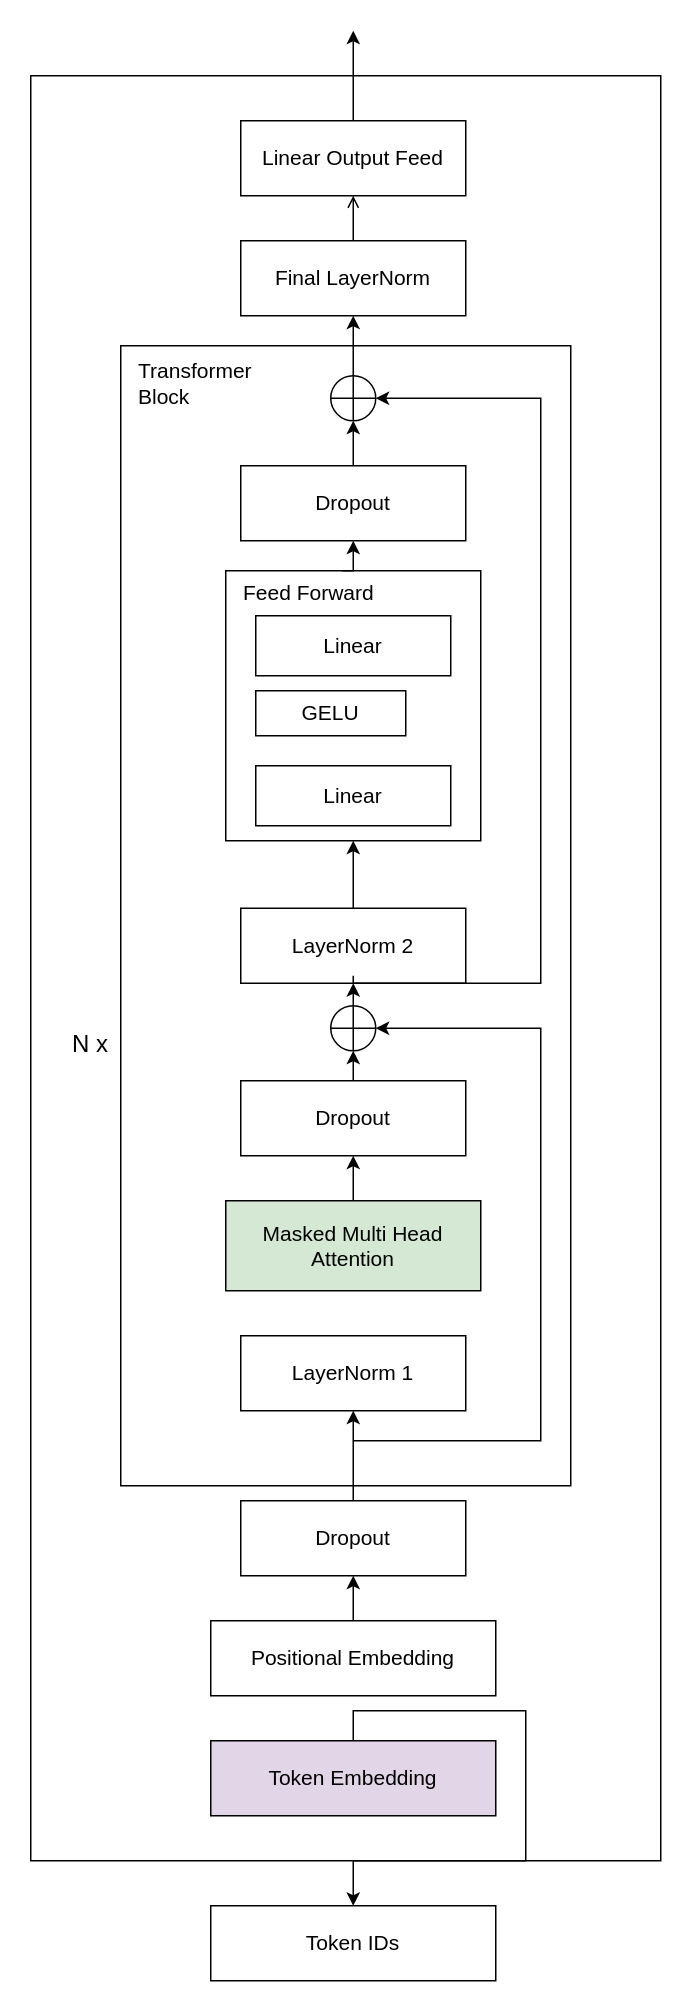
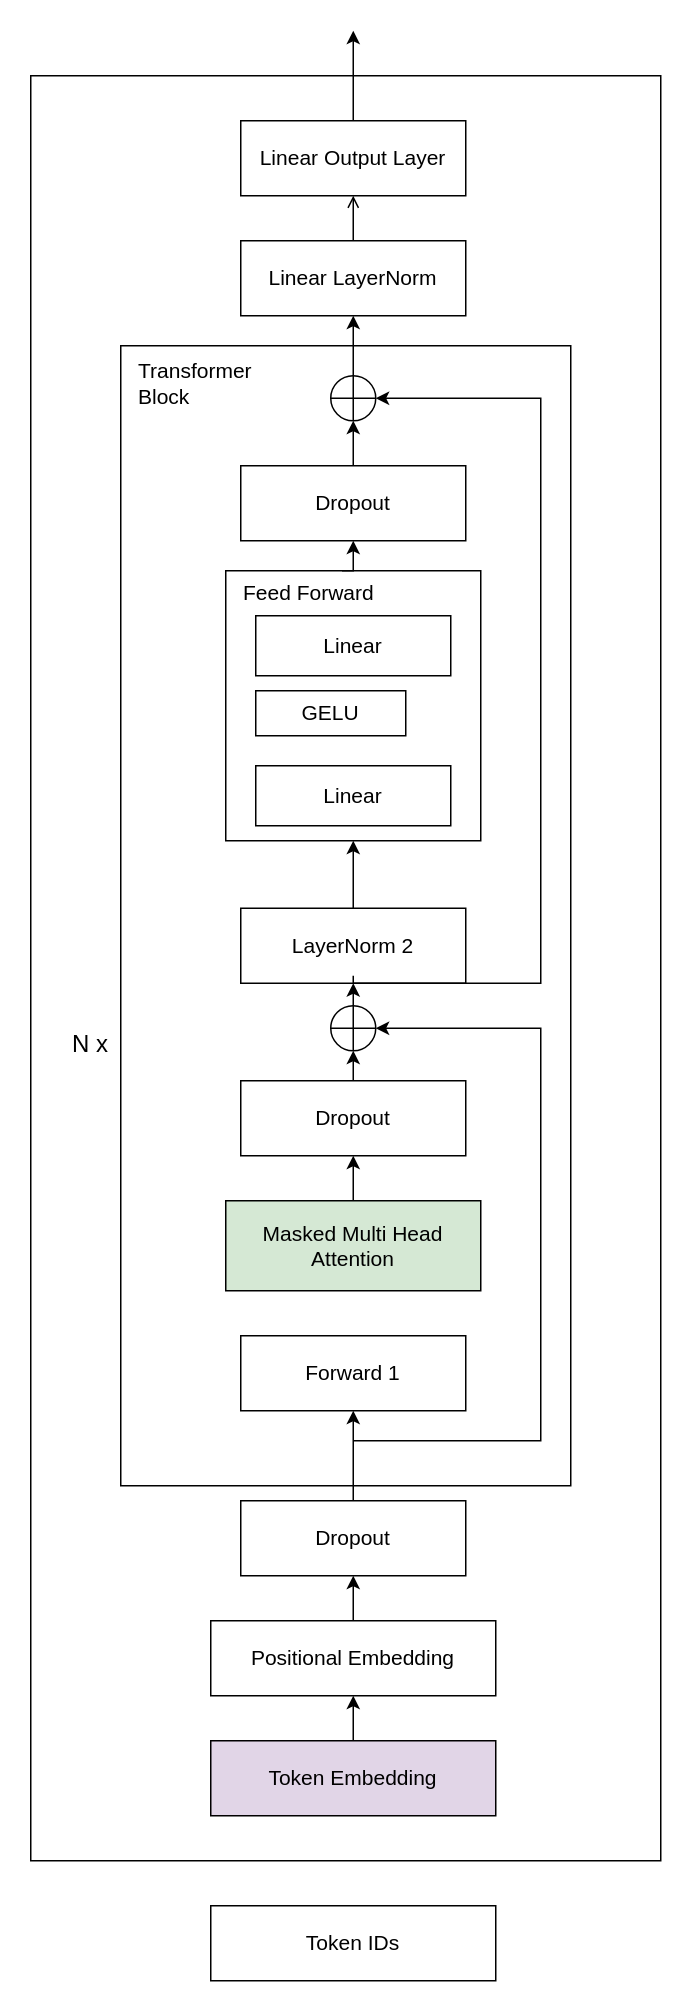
node "Linear Output Feed": label "Linear Output Feed" -> "Linear Output Layer"
node "Final LayerNorm": label "Final LayerNorm" -> "Linear LayerNorm"
node "LayerNorm 1": label "LayerNorm 1" -> "Forward 1"
edge "Token Embedding" -> "Token IDs": now "Token Embedding" -> "Positional Embedding"
